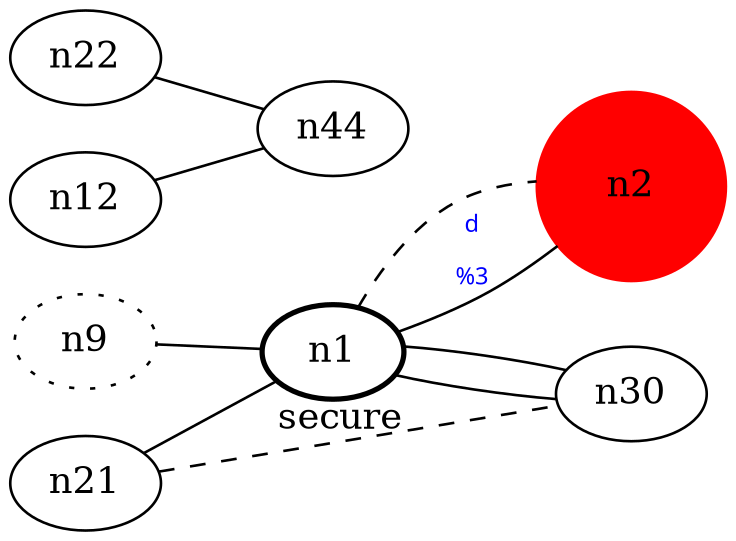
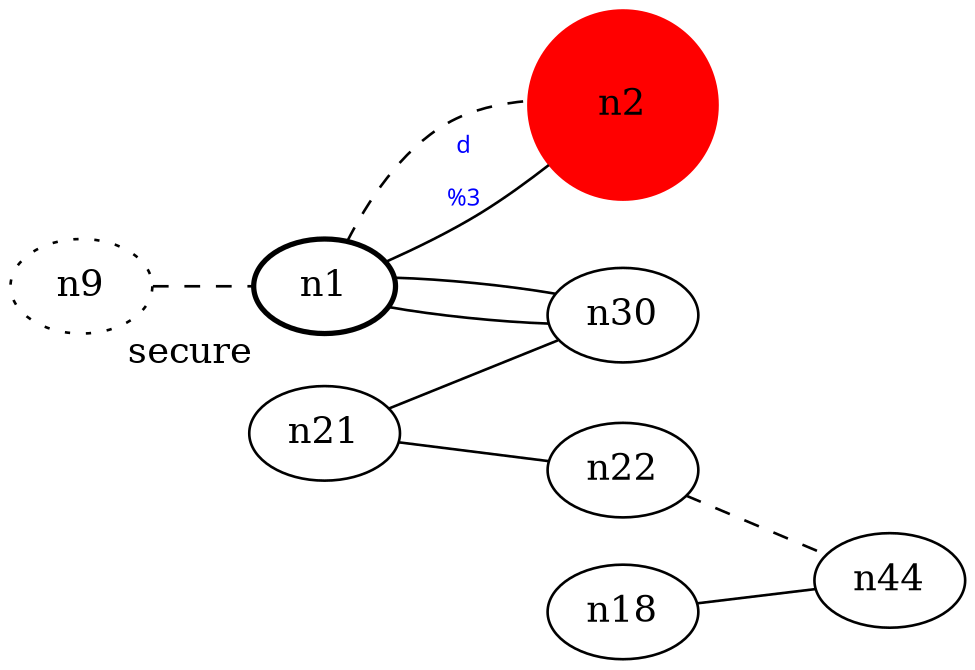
edge "n22" -- "n44": style solid -> dashed
node "n12": label "n12" -> "n18"
edge "n9" -- "n1 secure": style solid -> dashed
edge "n1 secure" -- "n21": now "n22" -- "n21"
edge "n30" -- "n21": style dashed -> solid
